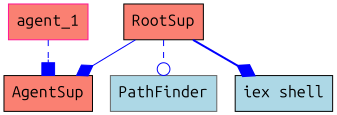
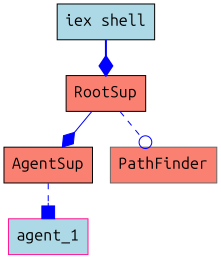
node "agent_1": fillcolor salmon -> lightblue
edge "agent_1" -> "AgentSup": reversed
edge "RootSup" -> "iex shell": reversed
node "PathFinder": fillcolor lightblue -> salmon
